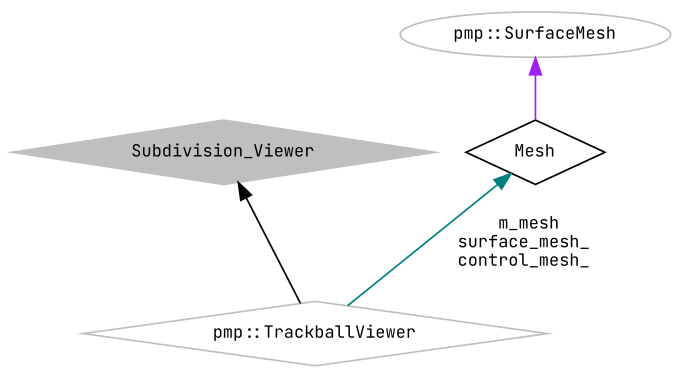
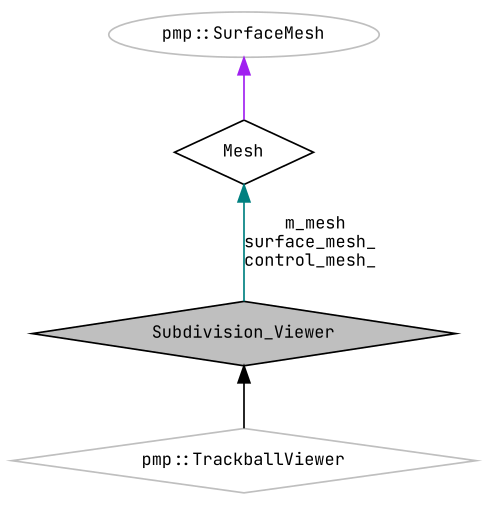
node "Subdivision_Viewer": color grey75 -> black
edge "pmp::TrackballViewer" -> "Mesh": now "Subdivision_Viewer" -> "Mesh"
